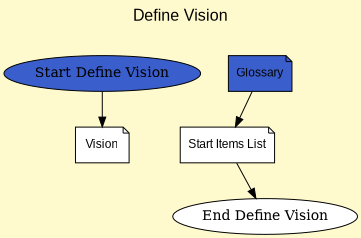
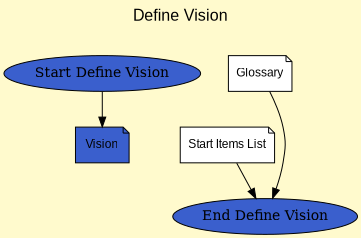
node "Glossary": fillcolor royalblue3 -> white
edge "Glossary" -> "Start Items List": now "Glossary" -> "End Define Vision"
node "Vision": fillcolor white -> royalblue3
node "End Define Vision": fillcolor white -> royalblue3
